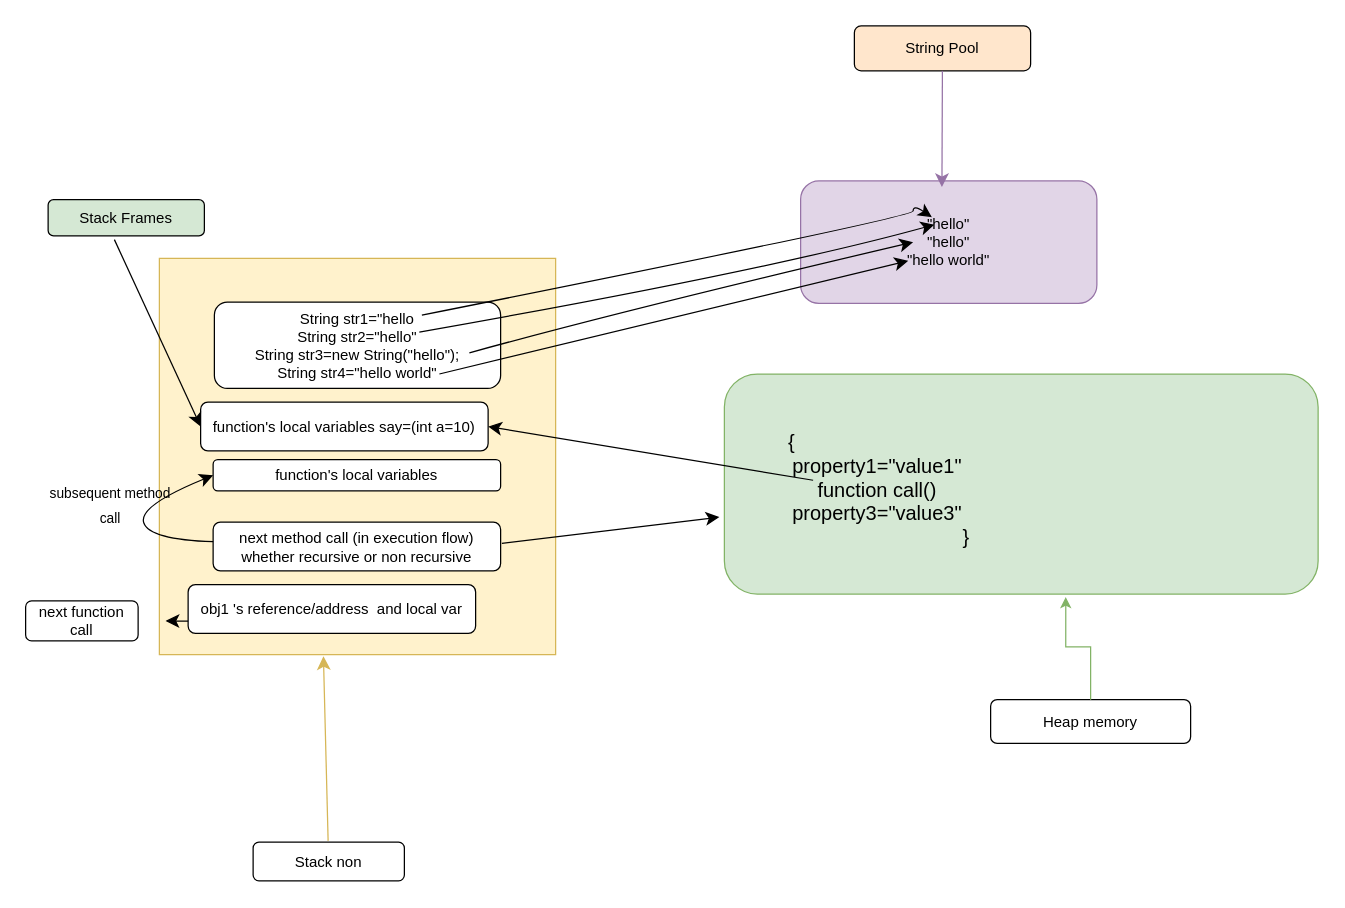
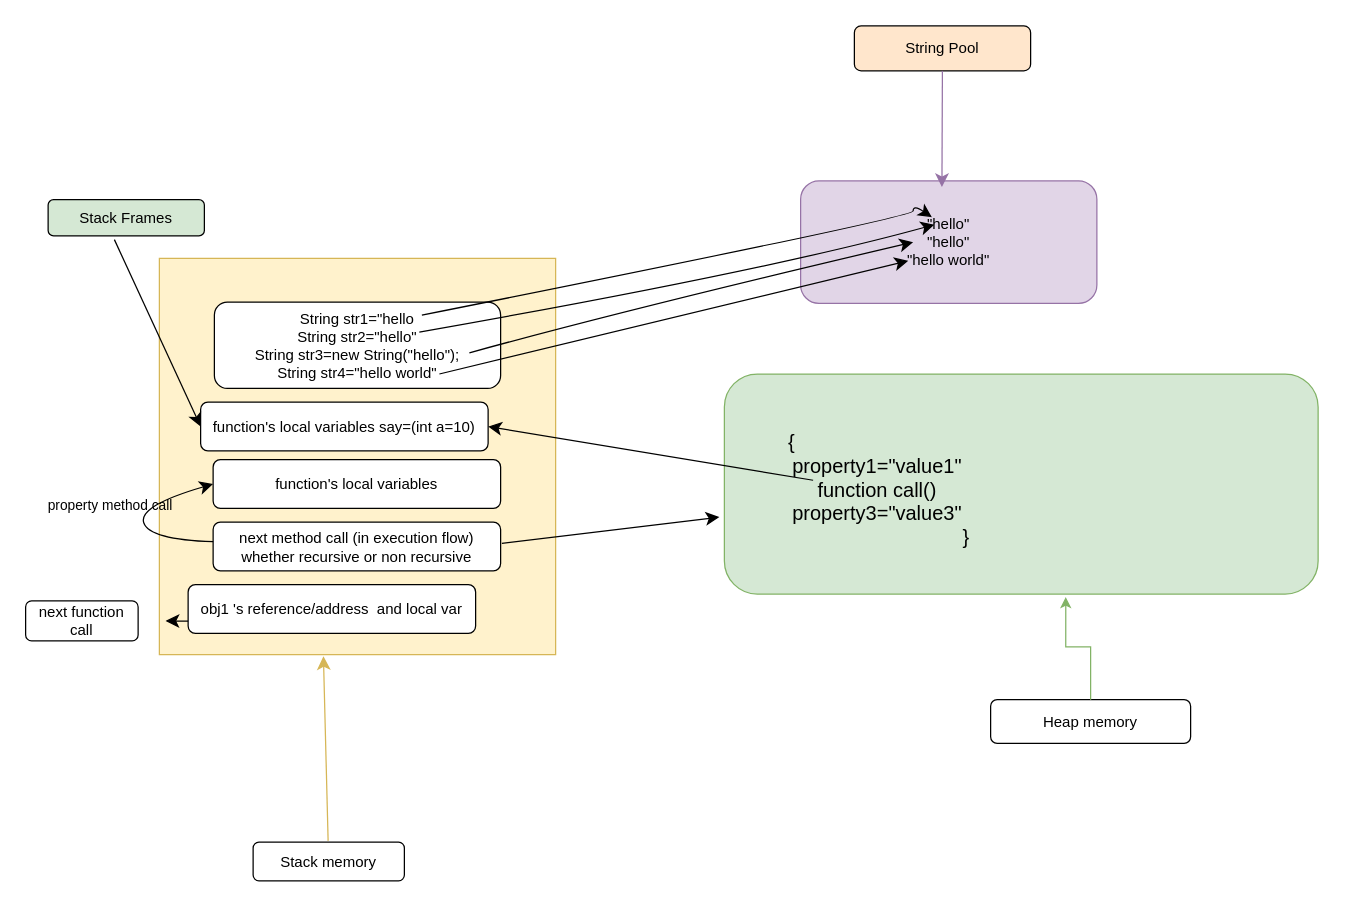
node "function's local variables": size 288x31 -> 288x49
node "subsequent method call": label "subsequent method call" -> "property method call"
node "Stack non": label "Stack non" -> "Stack memory"
